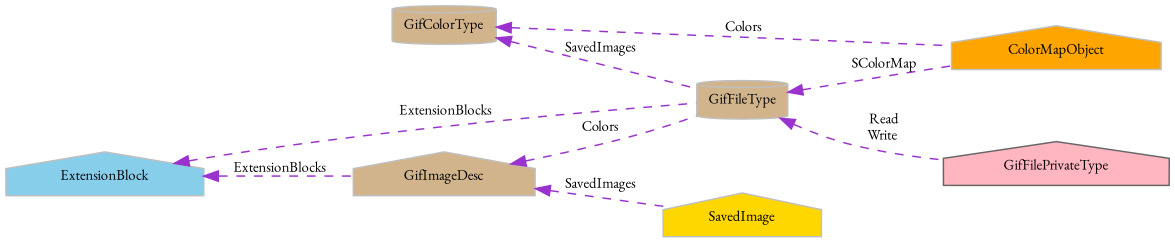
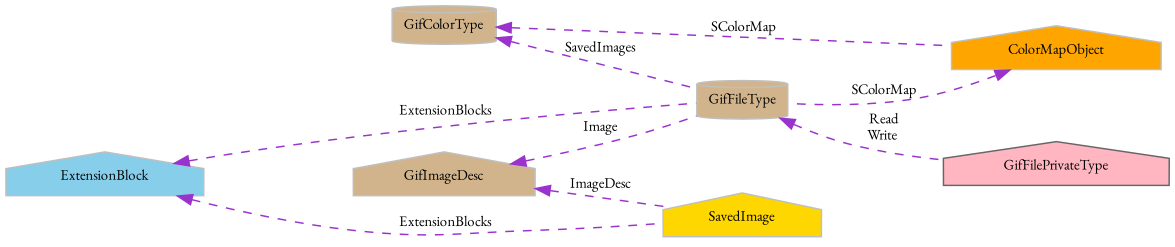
edge "ColorMapObject" -> "GifColorType": label " Colors" -> " SColorMap"
edge "ColorMapObject" -> "GifFileType": reversed
edge "GifFileType" -> "GifImageDesc": label " Colors" -> " Image"
edge "GifImageDesc" -> "ExtensionBlock": now "SavedImage" -> "ExtensionBlock"
edge "SavedImage" -> "GifImageDesc": label " SavedImages" -> " ImageDesc"
